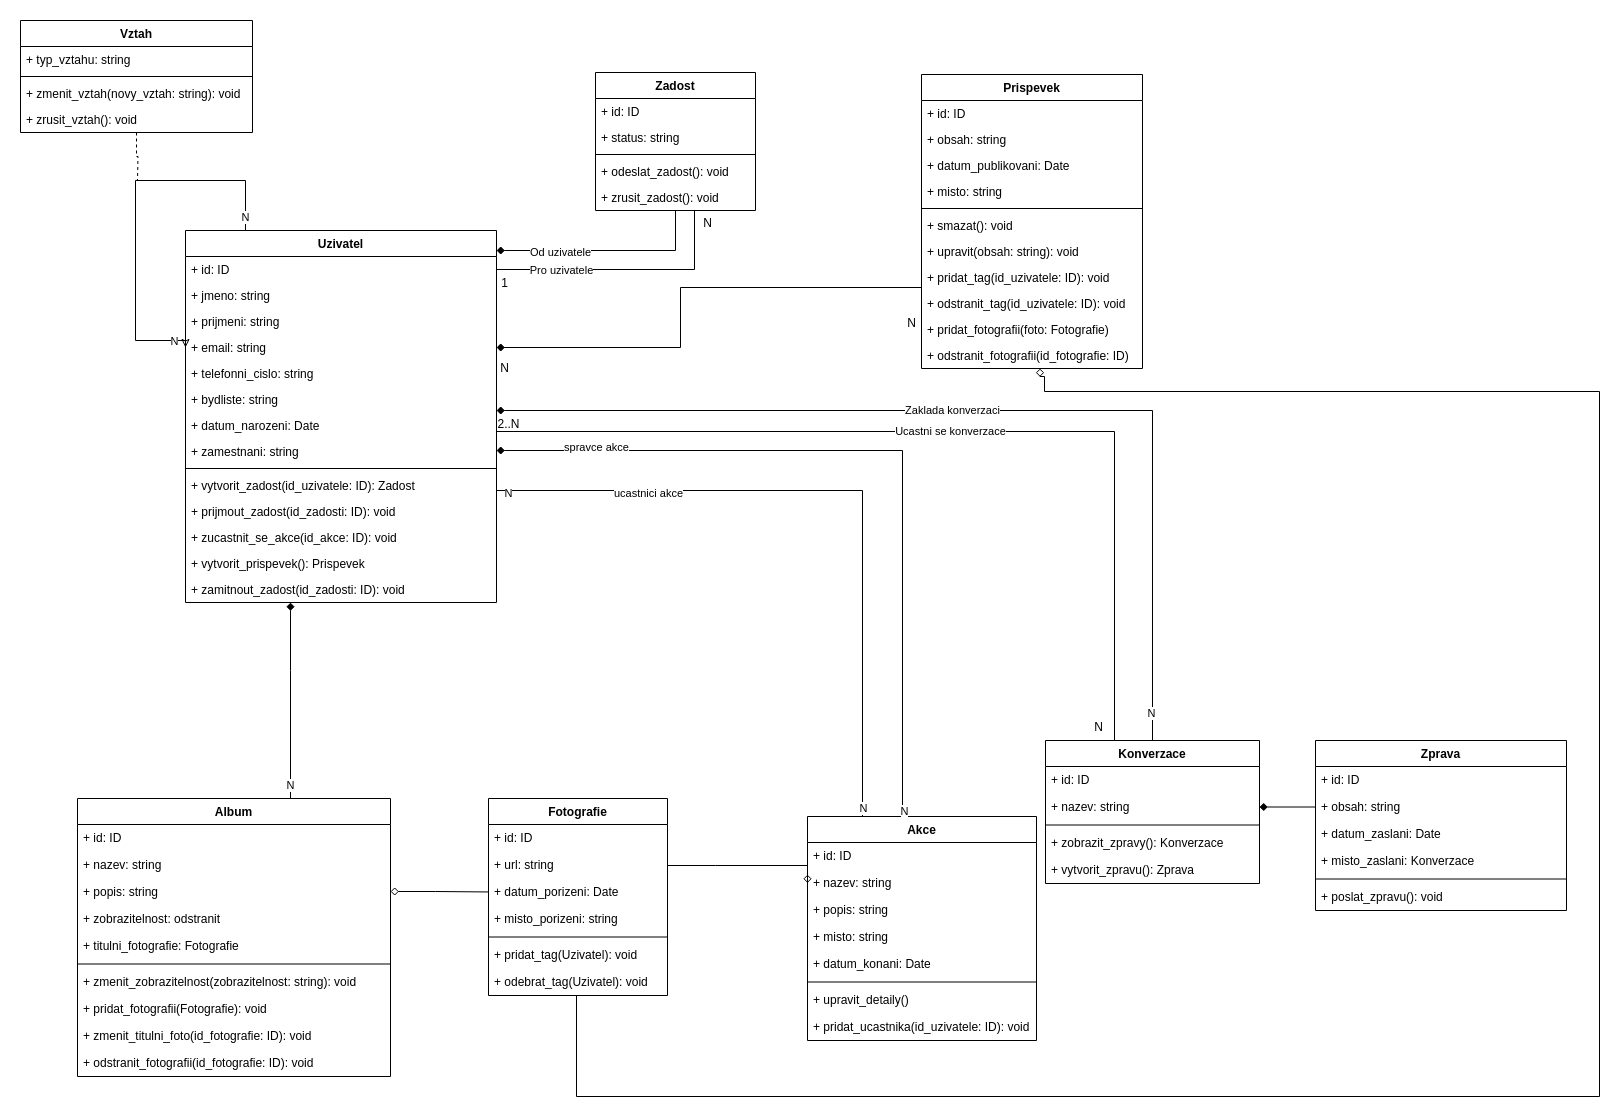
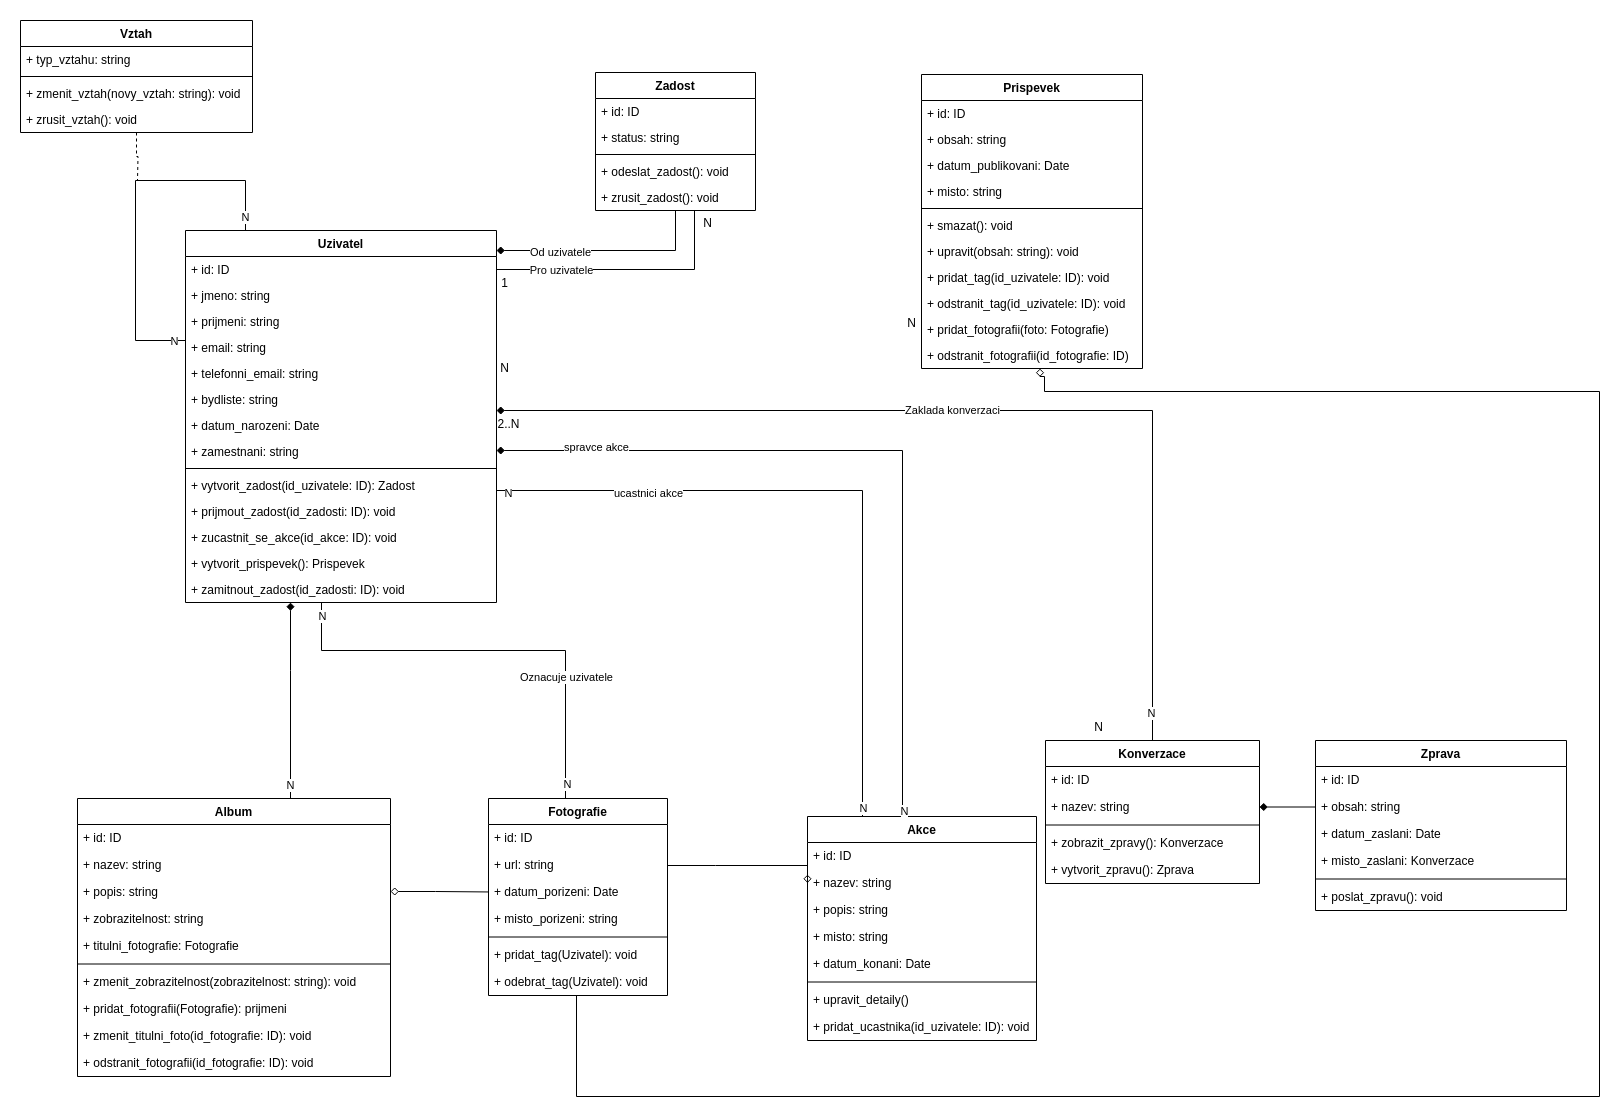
edge "Prispevek" -> "+ email: string": removed
edge "Uzivatel" -> "+ email: string": arrowhead classic -> none
node "+ telefonni_cislo: string": label "+ telefonni_cislo: string" -> "+ telefonni_email: string"
edge "+ bydliste: string" -- "Konverzace": removed, label "Ucastni se konverzace"
edge "Uzivatel" -- "Fotografie": added, labels "N", "Oznacuje uzivatele", "N"
node "+ zobrazitelnost: odstranit": label "+ zobrazitelnost: odstranit" -> "+ zobrazitelnost: string"
node "+ pridat_fotografii(Fotografie): void": label "+ pridat_fotografii(Fotografie): void" -> "+ pridat_fotografii(Fotografie): prijmeni"
